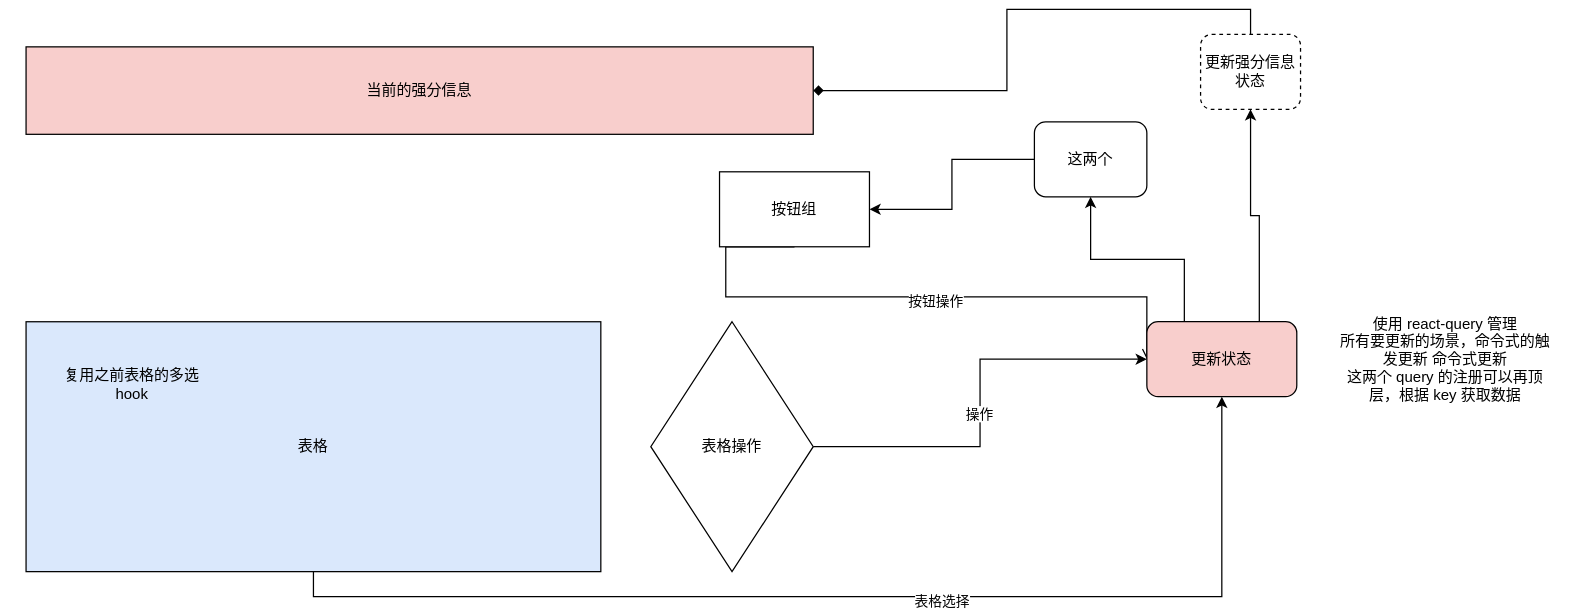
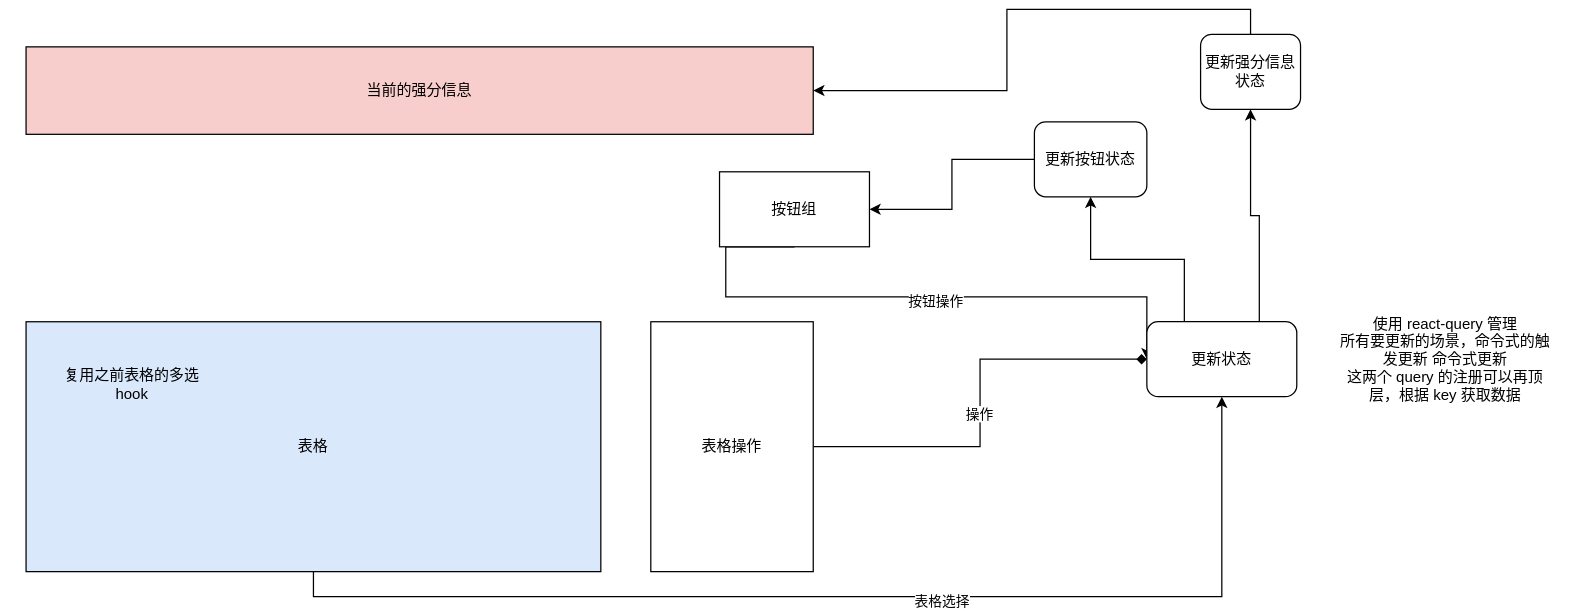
node "更新强分信息状态": style dashed -> solid
edge "更新强分信息状态" -> "当前的强分信息": arrowhead diamond -> classic
node "这两个": label "这两个" -> "更新按钮状态"
edge "按钮组" -> "更新状态": arrowhead open -> classic
edge "表格操作" -> "更新状态": arrowhead classic -> diamond
node "更新状态": fillcolor #f8cecc -> #ffffff
node "表格操作": shape diamond -> rectangle
